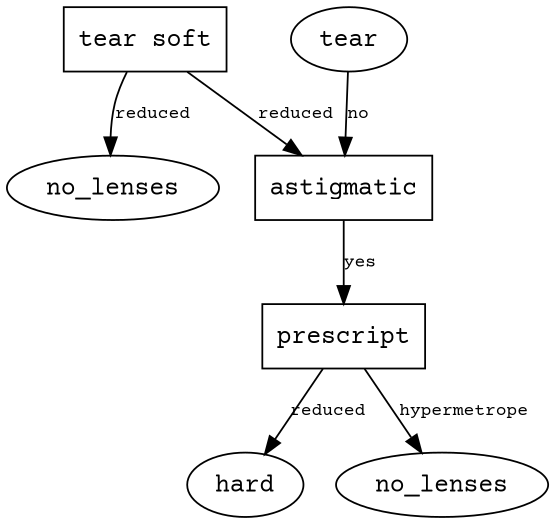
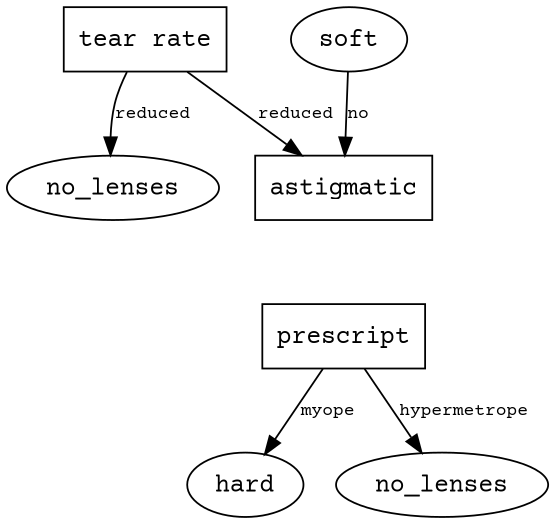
node "tear soft": label "tear soft" -> "tear rate"
node "tear": label "tear" -> "soft"
edge "astigmatic" -> "prescript": removed, label "yes"
edge "prescript" -> "hard": label "reduced" -> "myope"
